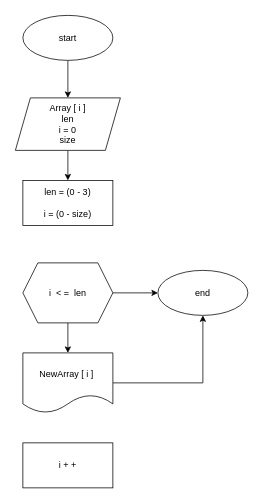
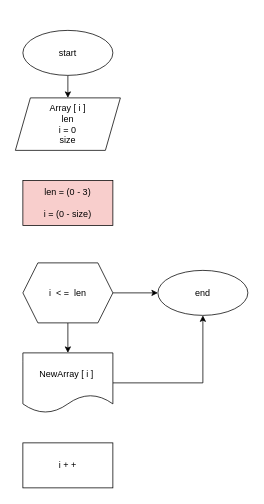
node "start": moved (68, 38) -> (68, 53)
edge "Array [ i ] len i = 0 size" -> "len = (0 - 3) i = (0 - size)": removed
node "len = (0 - 3) i = (0 - size)": fillcolor #ffffff -> #f8cecc
